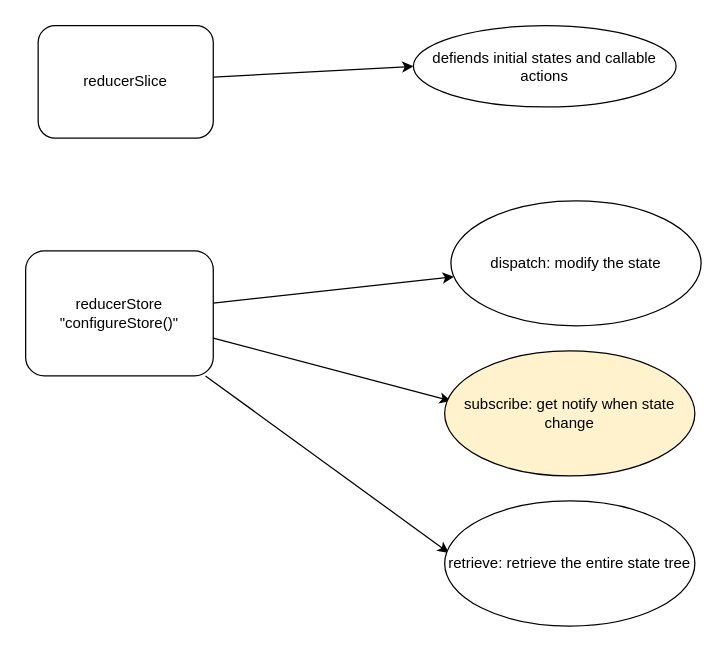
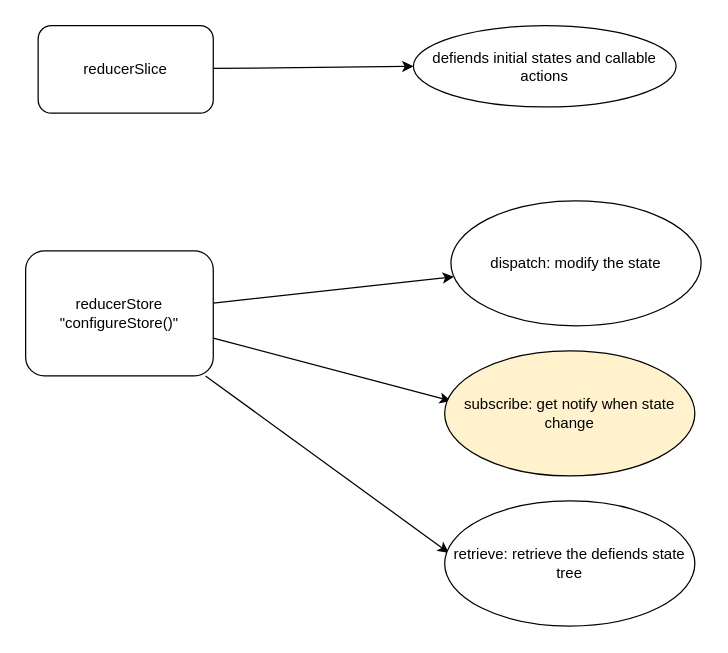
node "reducerSlice": size 175x113 -> 175x88
node "retrieve: retrieve the entire state tree": label "retrieve: retrieve the entire state tree" -> "retrieve: retrieve the defiends state tree"
